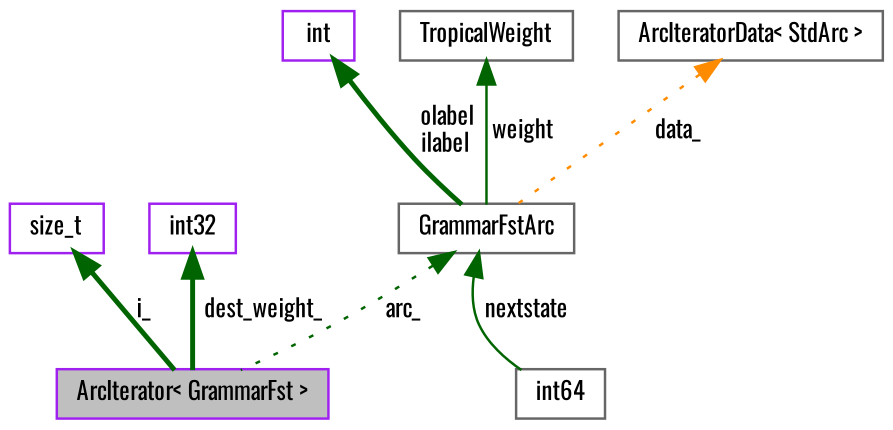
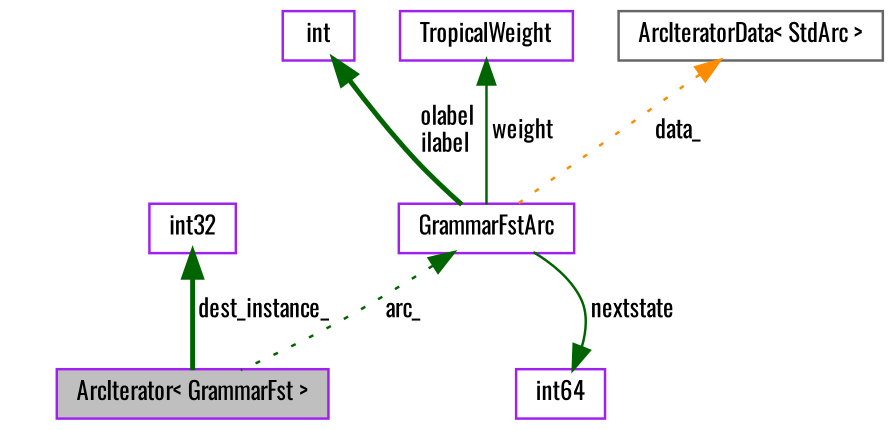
node "TropicalWeight": color gray40 -> purple
node "size_t": removed
node "GrammarFstArc": color gray40 -> purple
edge "ArcIterator< GrammarFst >" -> "int32": label " dest_weight_" -> " dest_instance_"
edge "int64" -> "GrammarFstArc": reversed
node "int64": color gray40 -> purple
